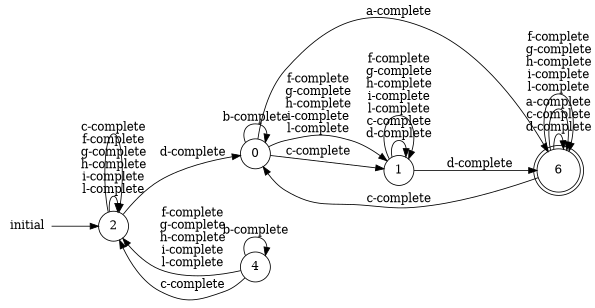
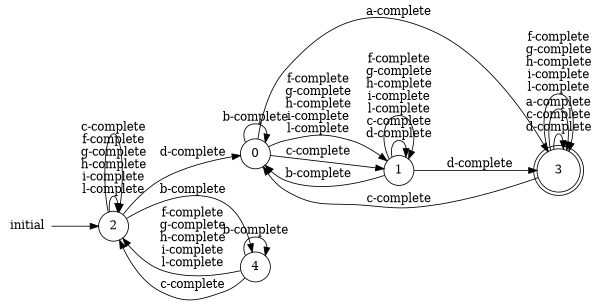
node "6": label "6" -> "3"
edge "1" -> "0": added, label "b-complete"
edge "2" -> "4": added, label "b-complete"
